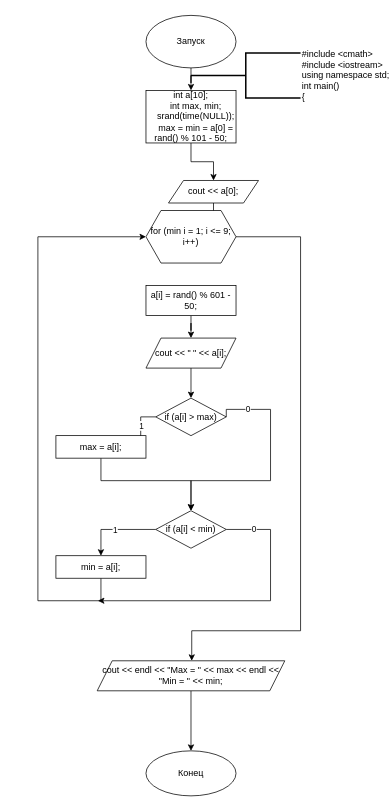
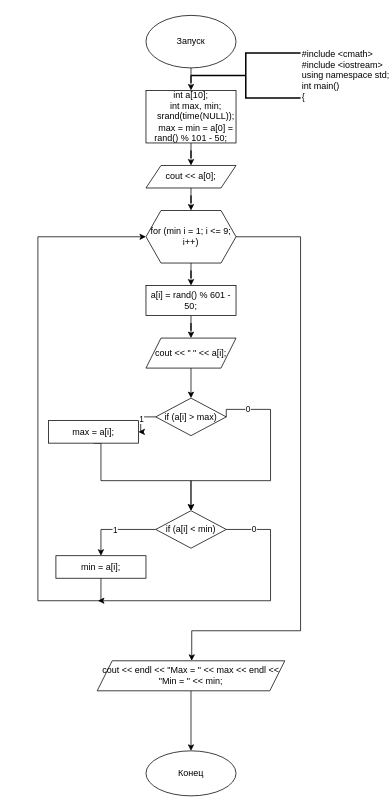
node "cout << a[0];": moved (213, 192) -> (191, 177)
edge "for (min i = 1; i <= 9; i++)" -> "a[i] = rand() % 601 - 50;": added
node "max = a[i];": moved (101, 447) -> (93, 432)
